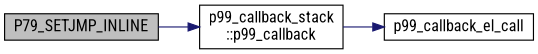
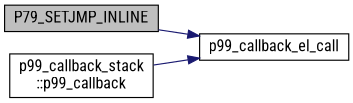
edge "P79_SETJMP_INLINE" -> "p99_callback_stack ::p99_callback": now "P79_SETJMP_INLINE" -> "p99_callback_el_call"
